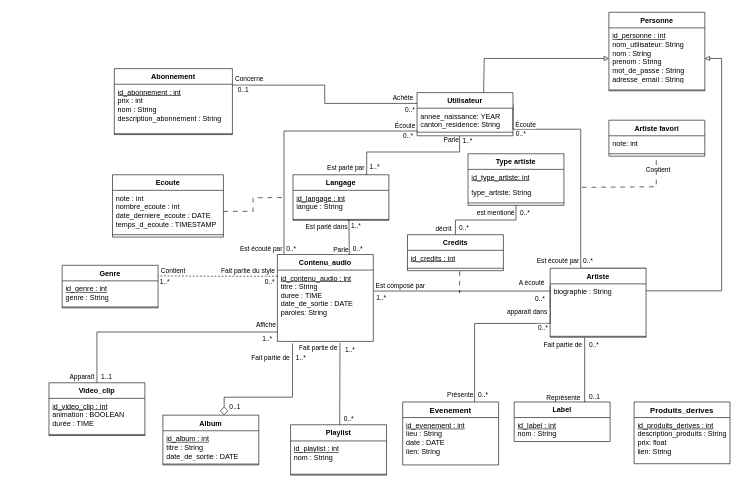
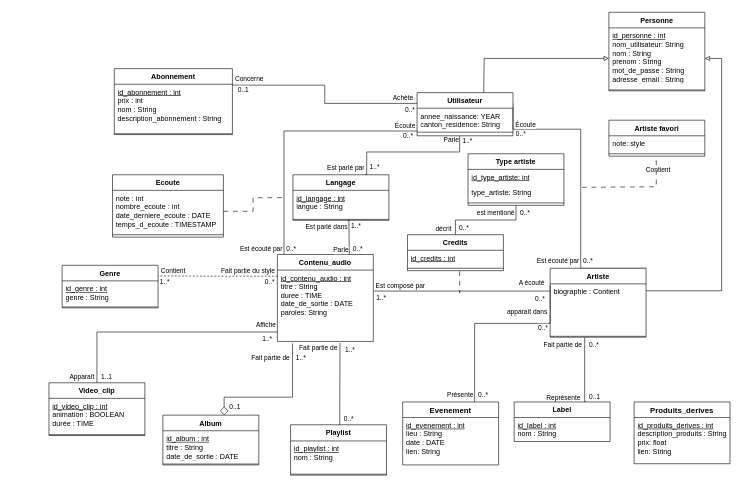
node "note: int": label "note: int" -> "note: style"
node "biographie : String": label "biographie : String" -> "biographie : Contient"
